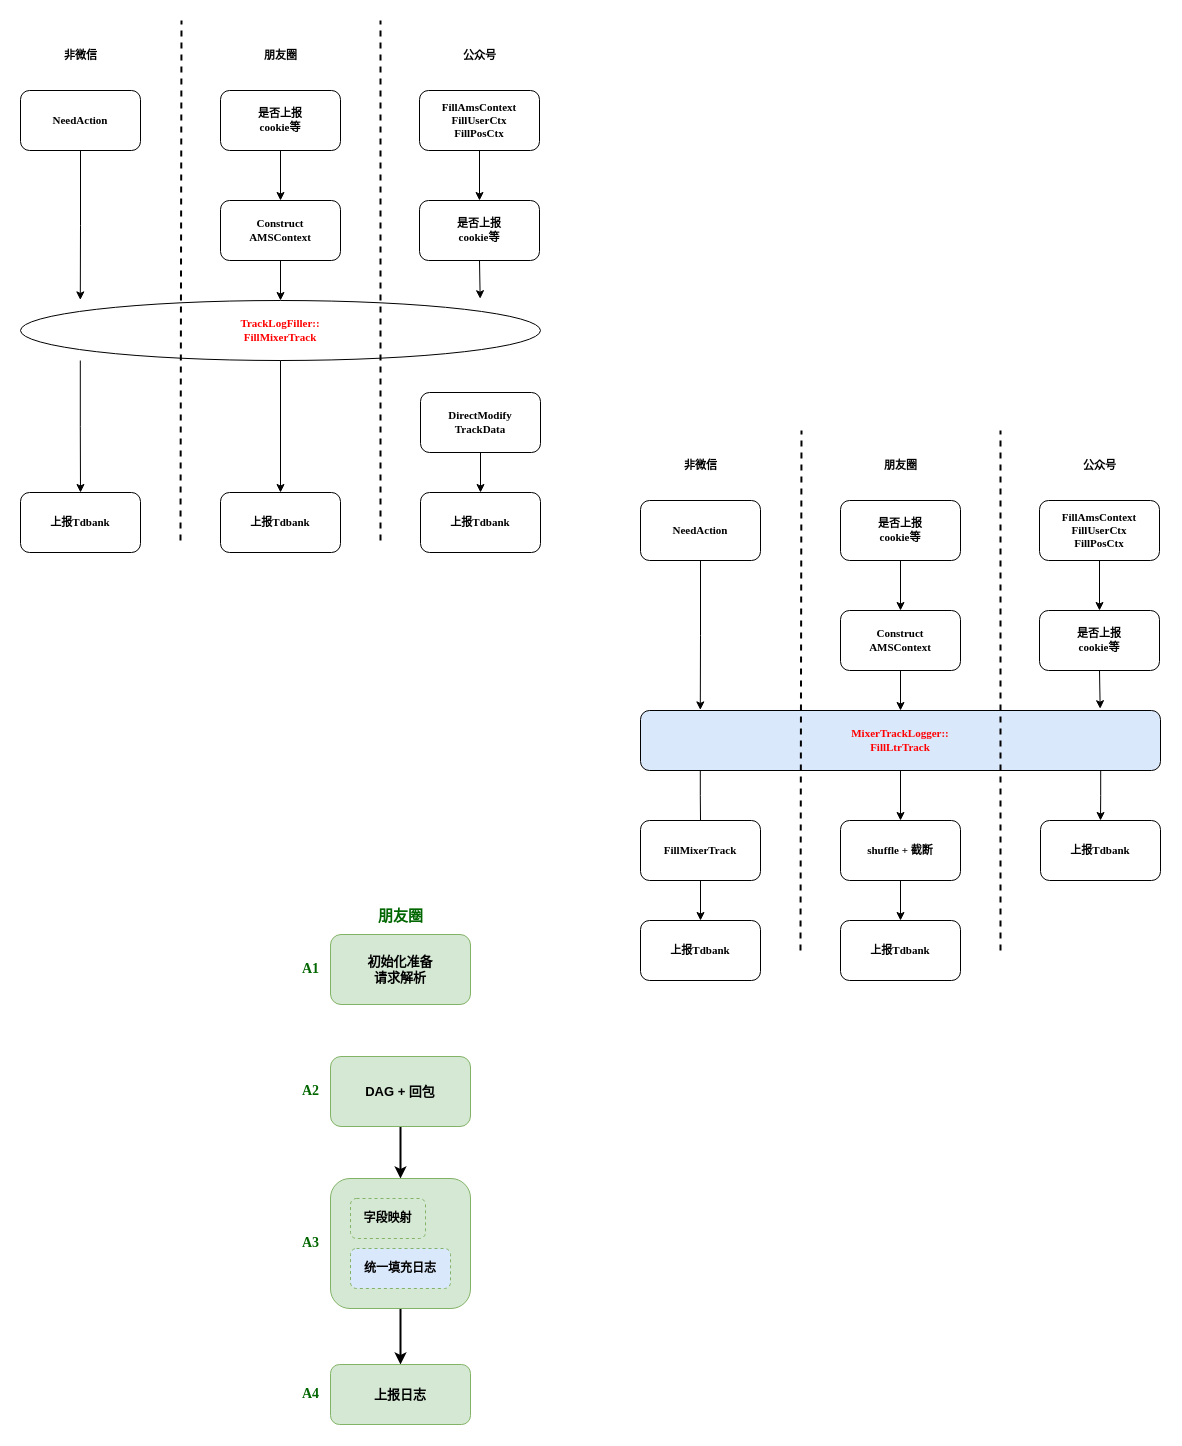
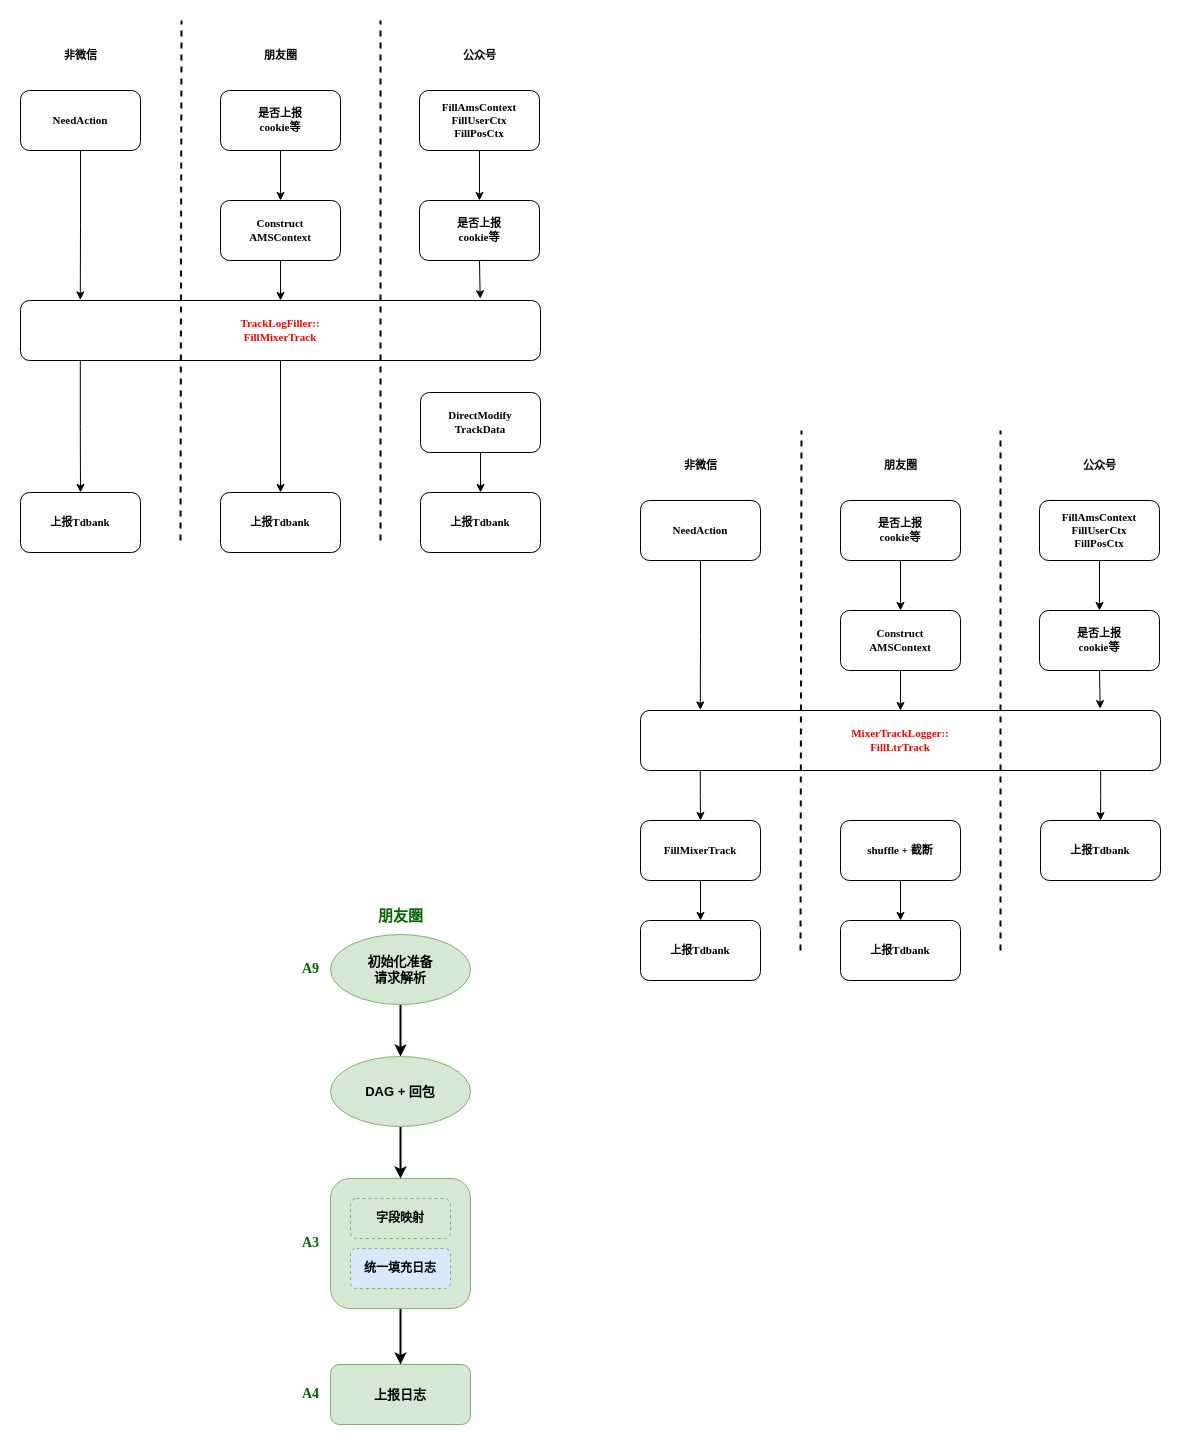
node "TrackLogFiller::FillMixerTrack": shape ellipse -> rounded rectangle
node "MixerTrackLogger:: FillLtrTrack": fillcolor #dae8fc -> #ffffff
edge "MixerTrackLogger:: FillLtrTrack" -> "shuffle + 截断": removed
edge "MixerTrackLogger:: FillLtrTrack" -- "FillMixerTrack": arrowhead none -> classic
node "A1": label "A1" -> "A9"
node "初始化准备请求解析": shape rounded rectangle -> ellipse
edge "初始化准备请求解析" -> "DAG + 回包": added
node "A2": removed
node "DAG + 回包": shape rounded rectangle -> ellipse
node "字段映射": size 75x40 -> 100x40
